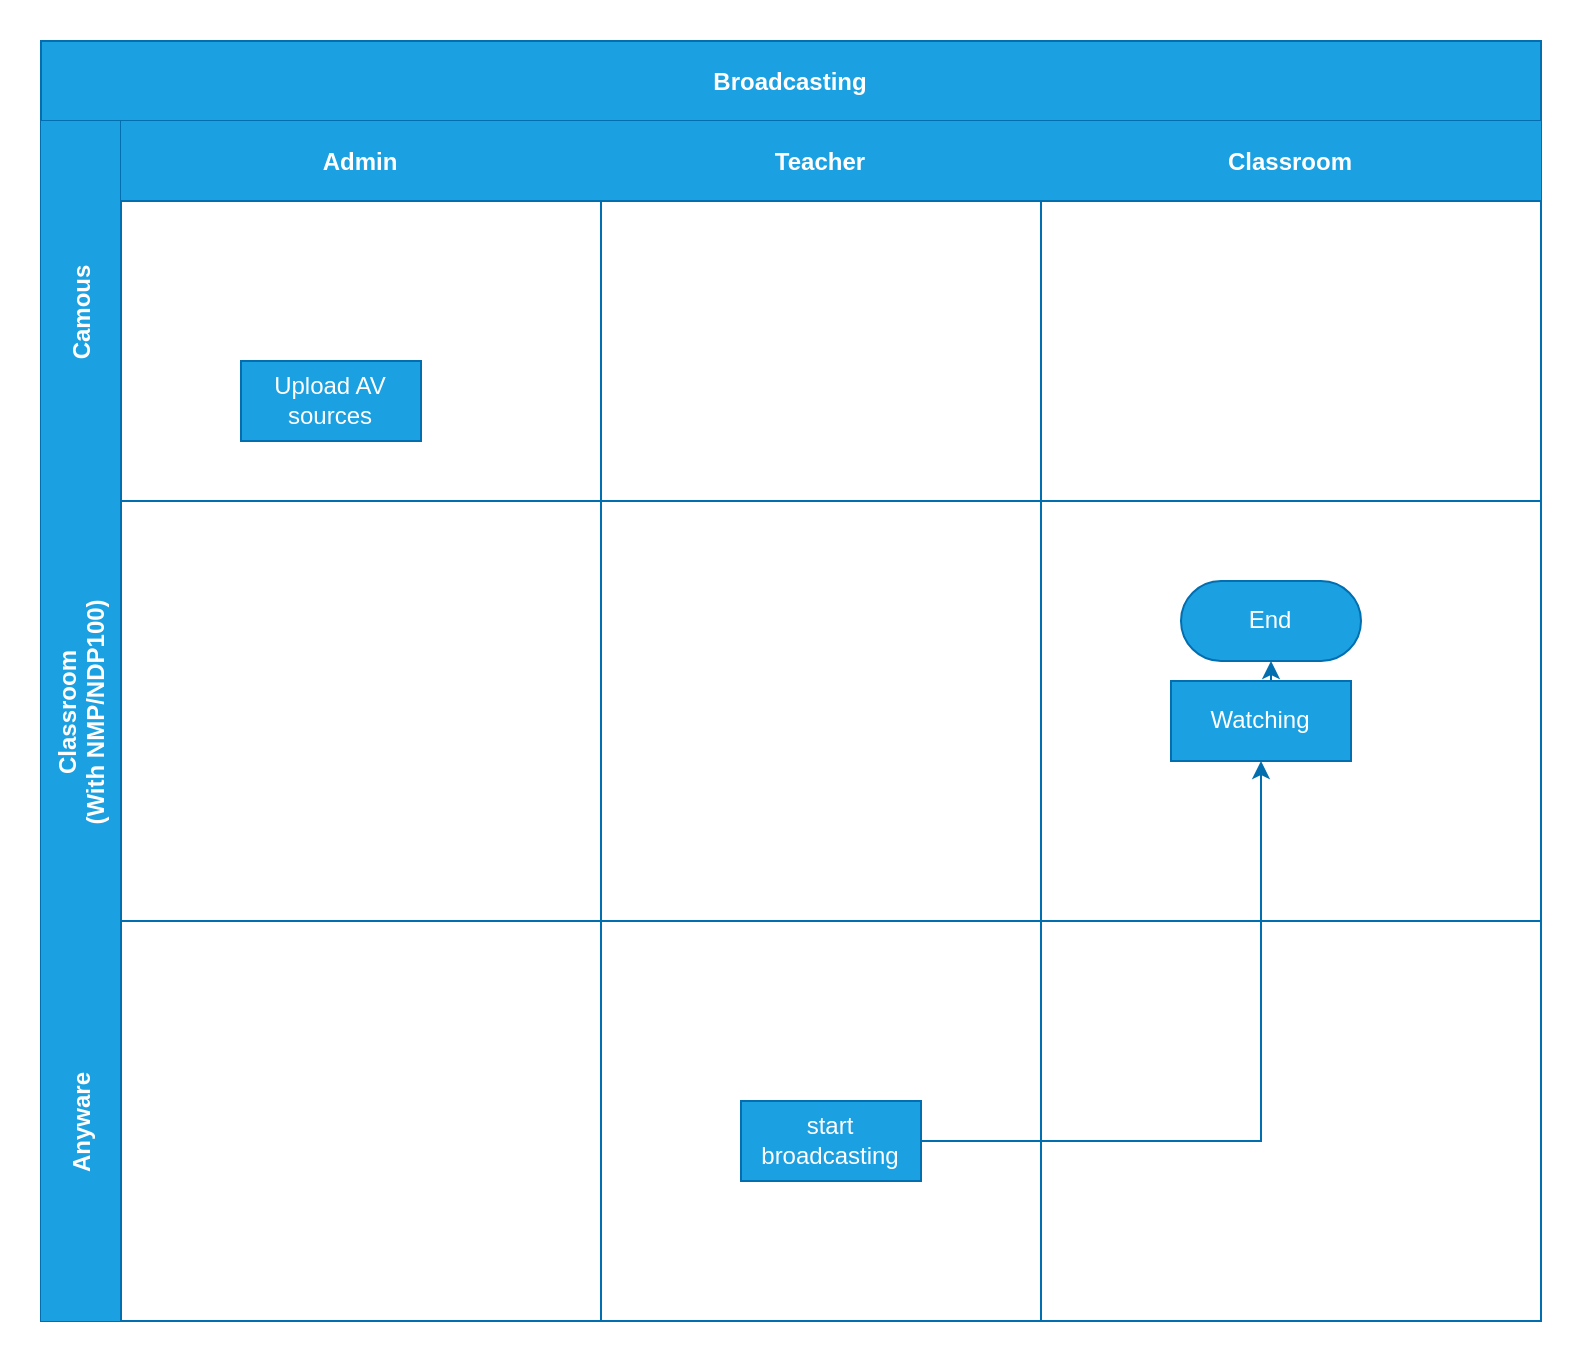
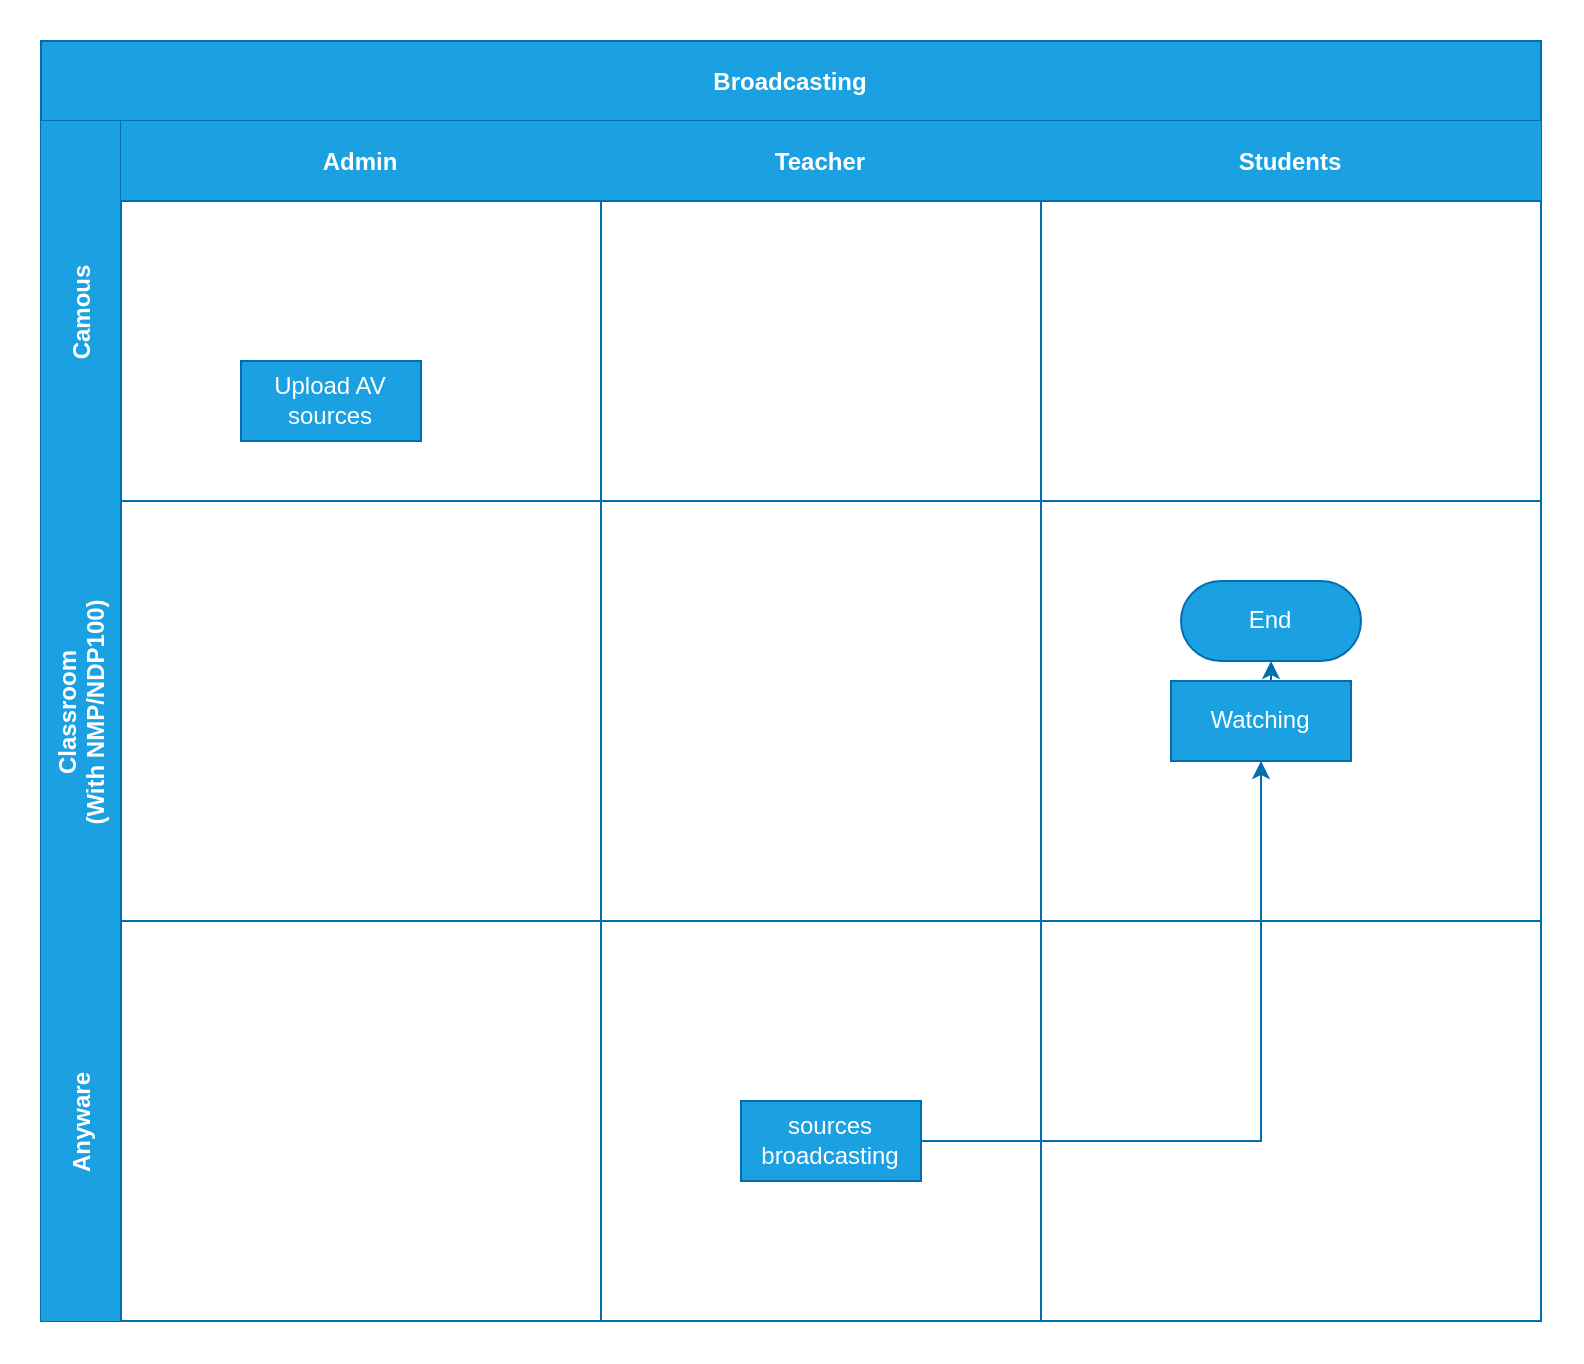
node "Classroom": label "Classroom" -> "Students"
node "start broadcasting": label "start broadcasting" -> "sources broadcasting"
